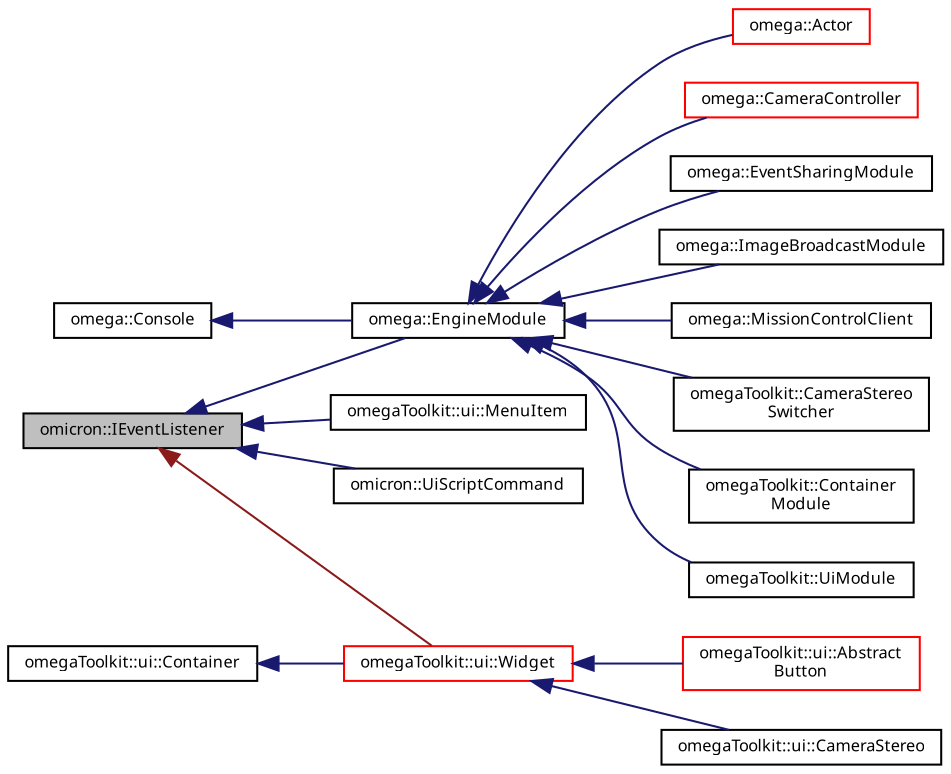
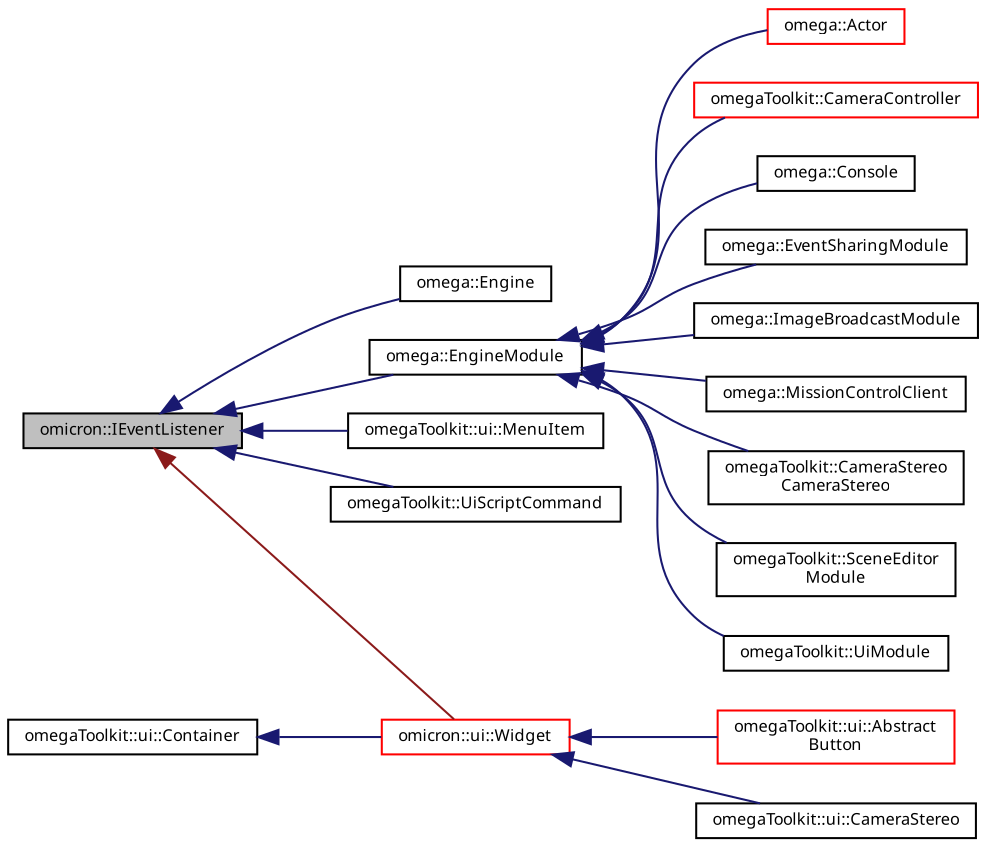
node "omega::CameraController": label "omega::CameraController" -> "omegaToolkit::CameraController"
node "omega::Engine": added
edge "omega::EngineModule" -> "omega::Console": reversed
node "omegaToolkit::CameraStereo Switcher": label "omegaToolkit::CameraStereo Switcher" -> "omegaToolkit::CameraStereo CameraStereo"
node "omicron::UiScriptCommand": label "omicron::UiScriptCommand" -> "omegaToolkit::UiScriptCommand"
node "omegaToolkit::Container Module": label "omegaToolkit::Container Module" -> "omegaToolkit::SceneEditor Module"
node "omegaToolkit::ui::Widget": label "omegaToolkit::ui::Widget" -> "omicron::ui::Widget"
